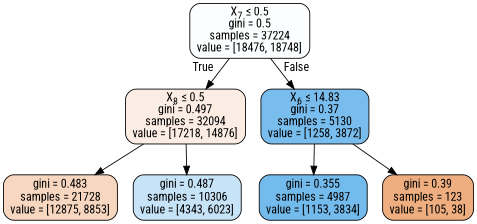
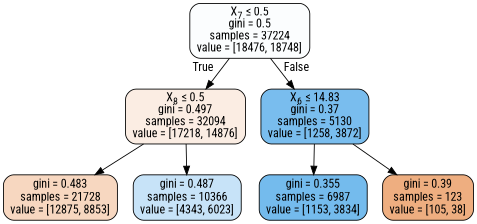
node "gini = 0.487": text "samples = 10306" -> "samples = 10366"
node "gini = 0.355": text "samples = 4987" -> "samples = 6987"
